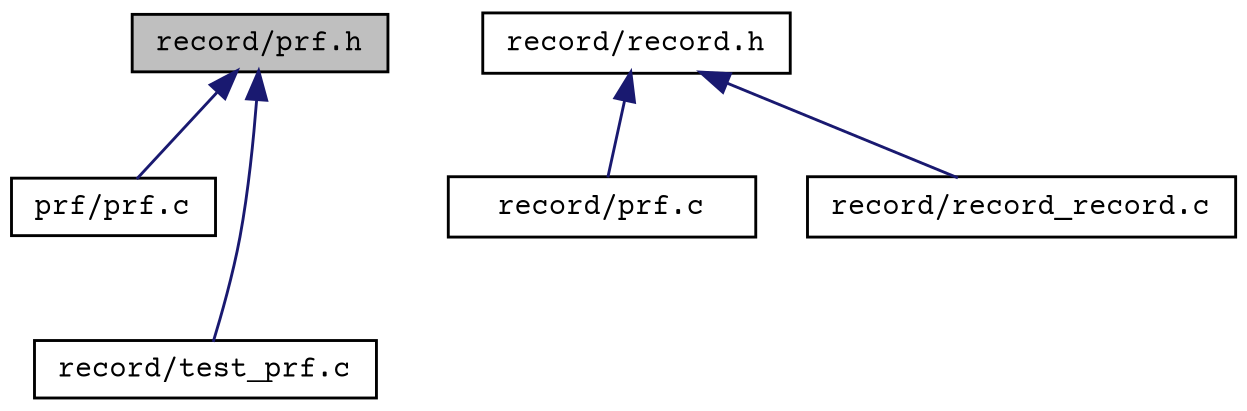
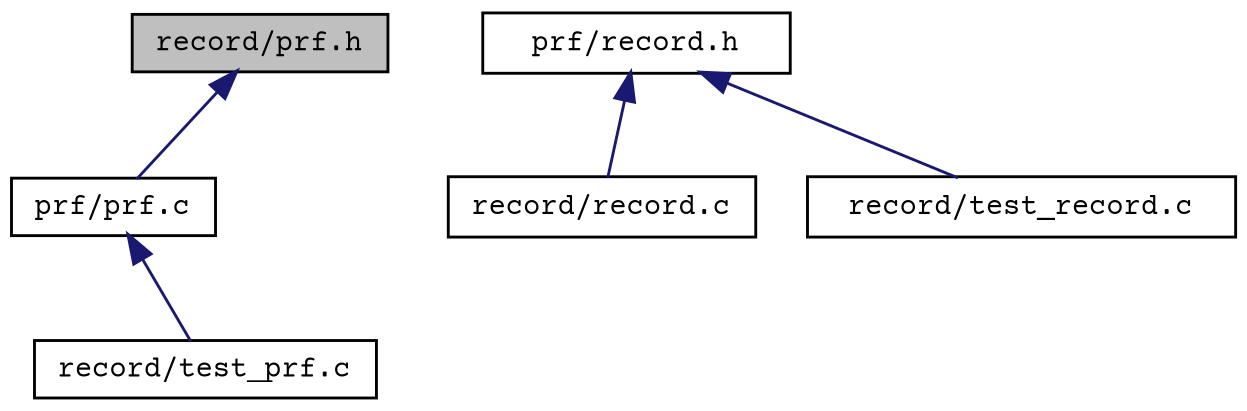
node "record/record.h": label "record/record.h" -> "prf/record.h"
node "record/prf.c": label "record/prf.c" -> "record/record.c"
node "record/record_record.c": label "record/record_record.c" -> "record/test_record.c"
edge "record/test_prf.c" -> "record/prf.h": now "record/test_prf.c" -> "prf/prf.c"
